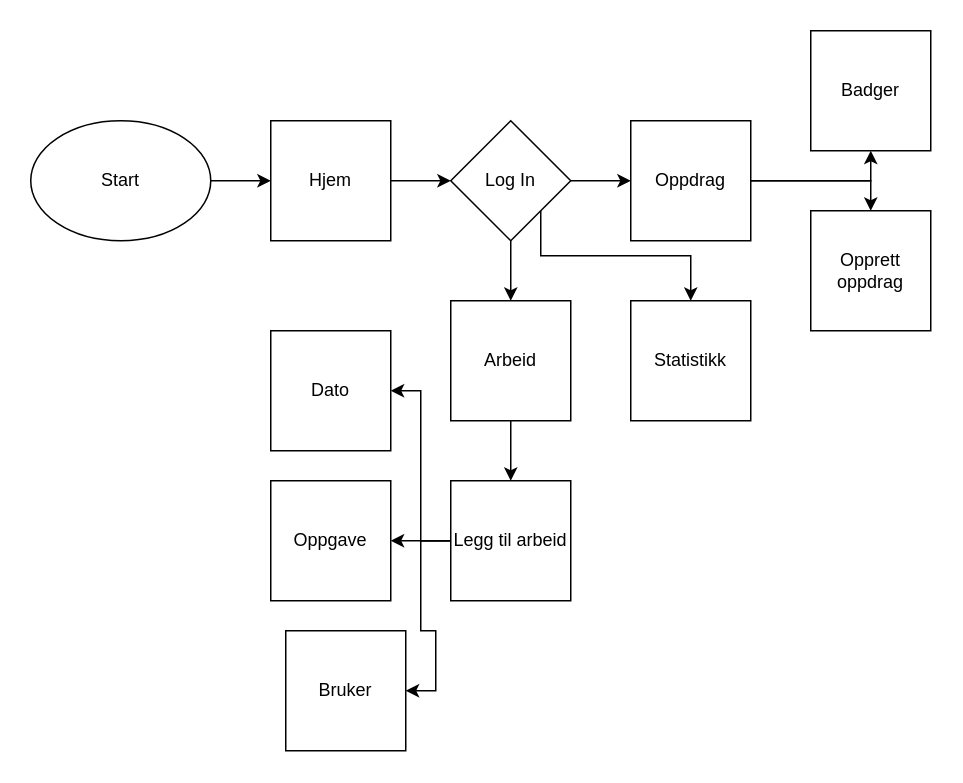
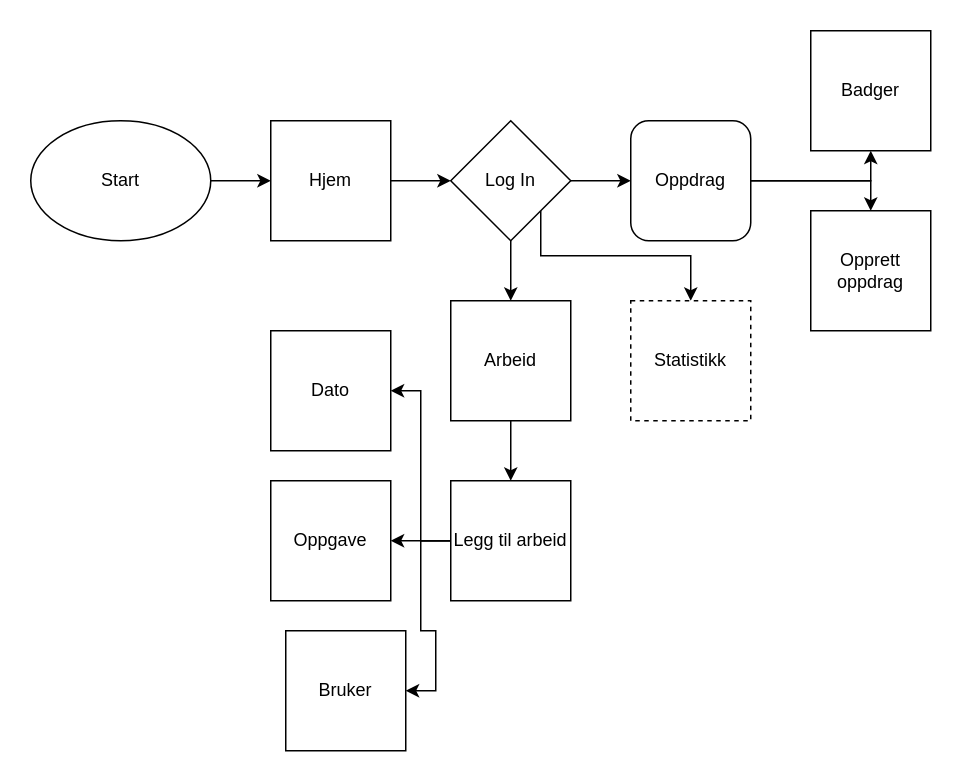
node "Oppdrag": shape rectangle -> rounded rectangle
node "Statistikk": style solid -> dashed
